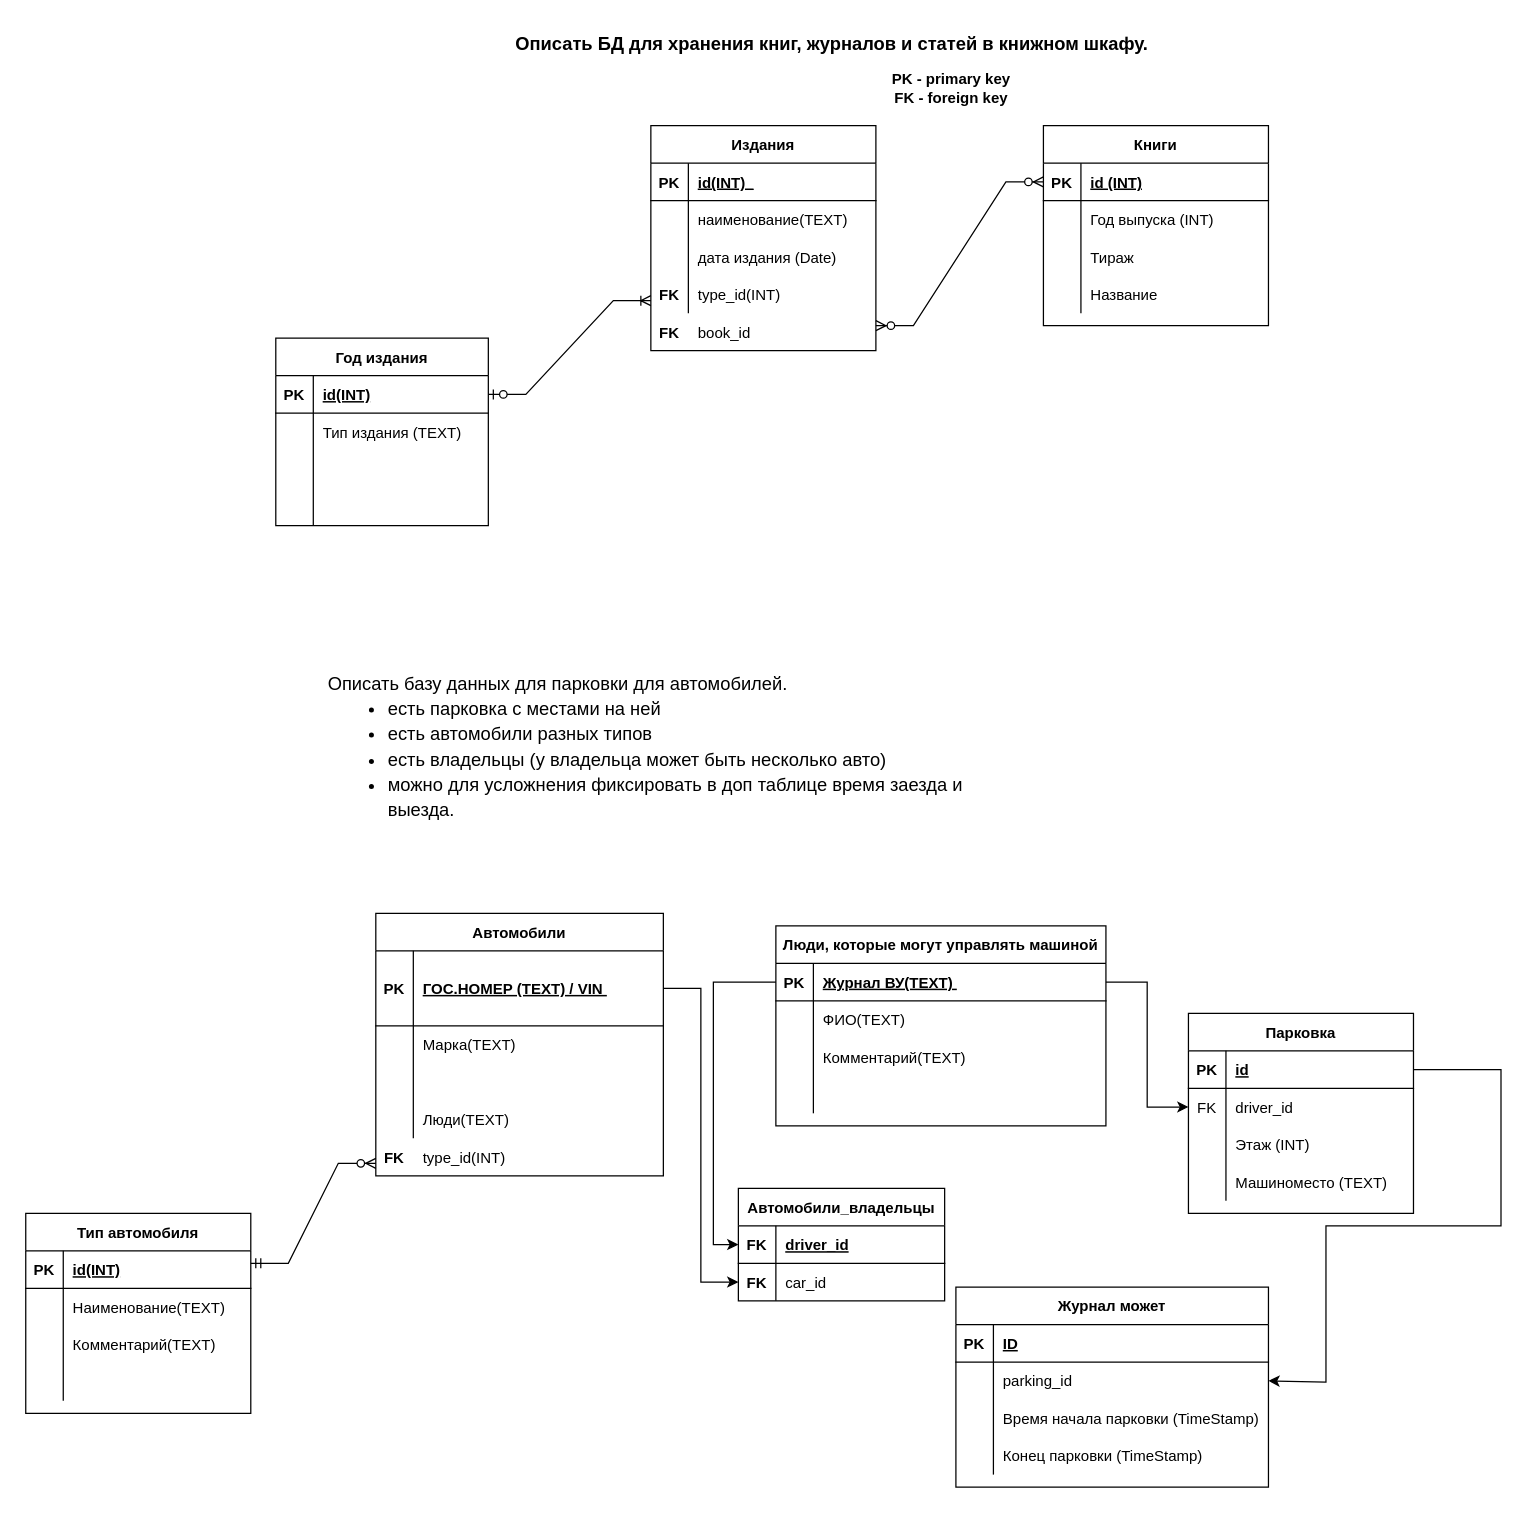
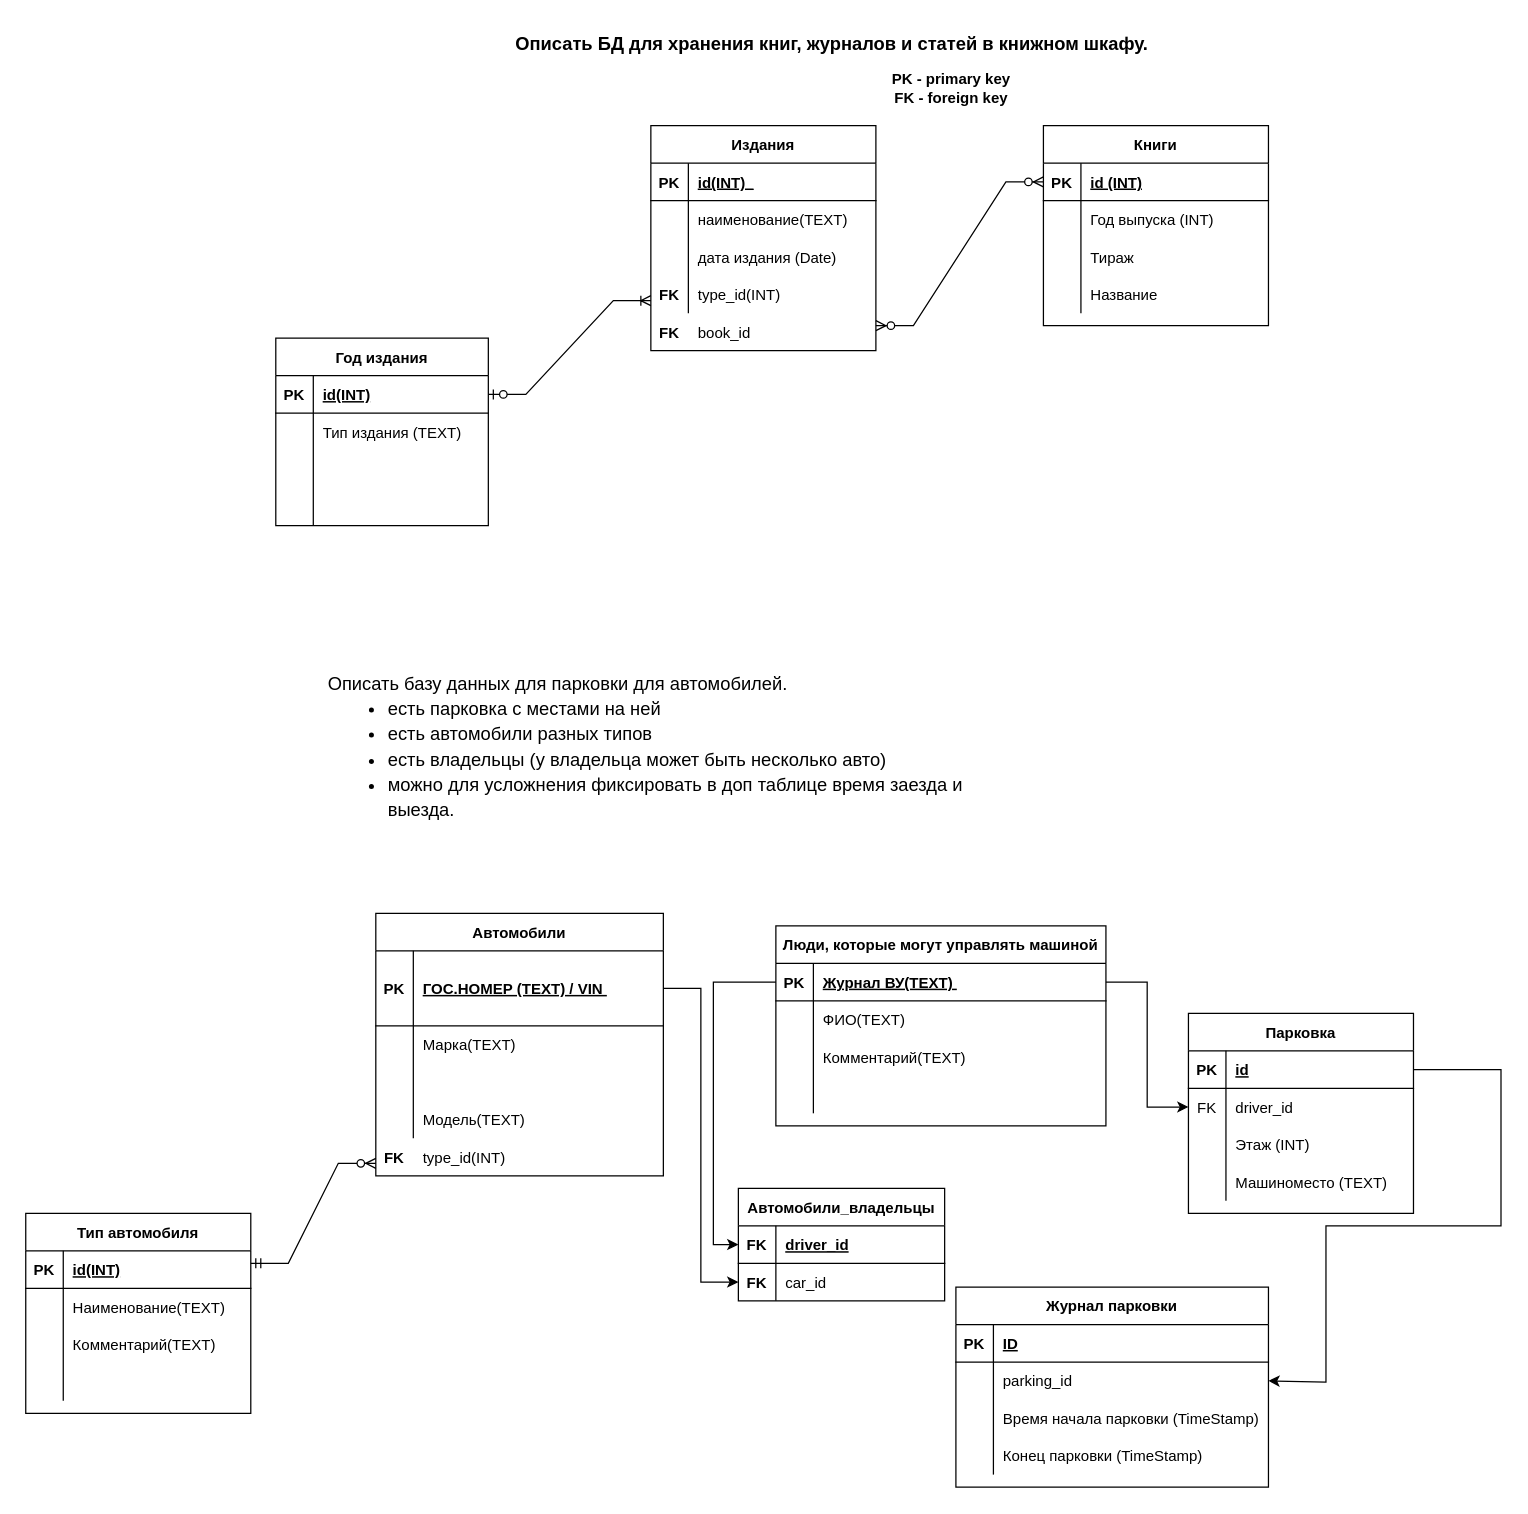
node "Люди(TEXT)": label "Люди(TEXT)" -> "Модель(TEXT)"
node "Журнал может": label "Журнал может" -> "Журнал парковки"
